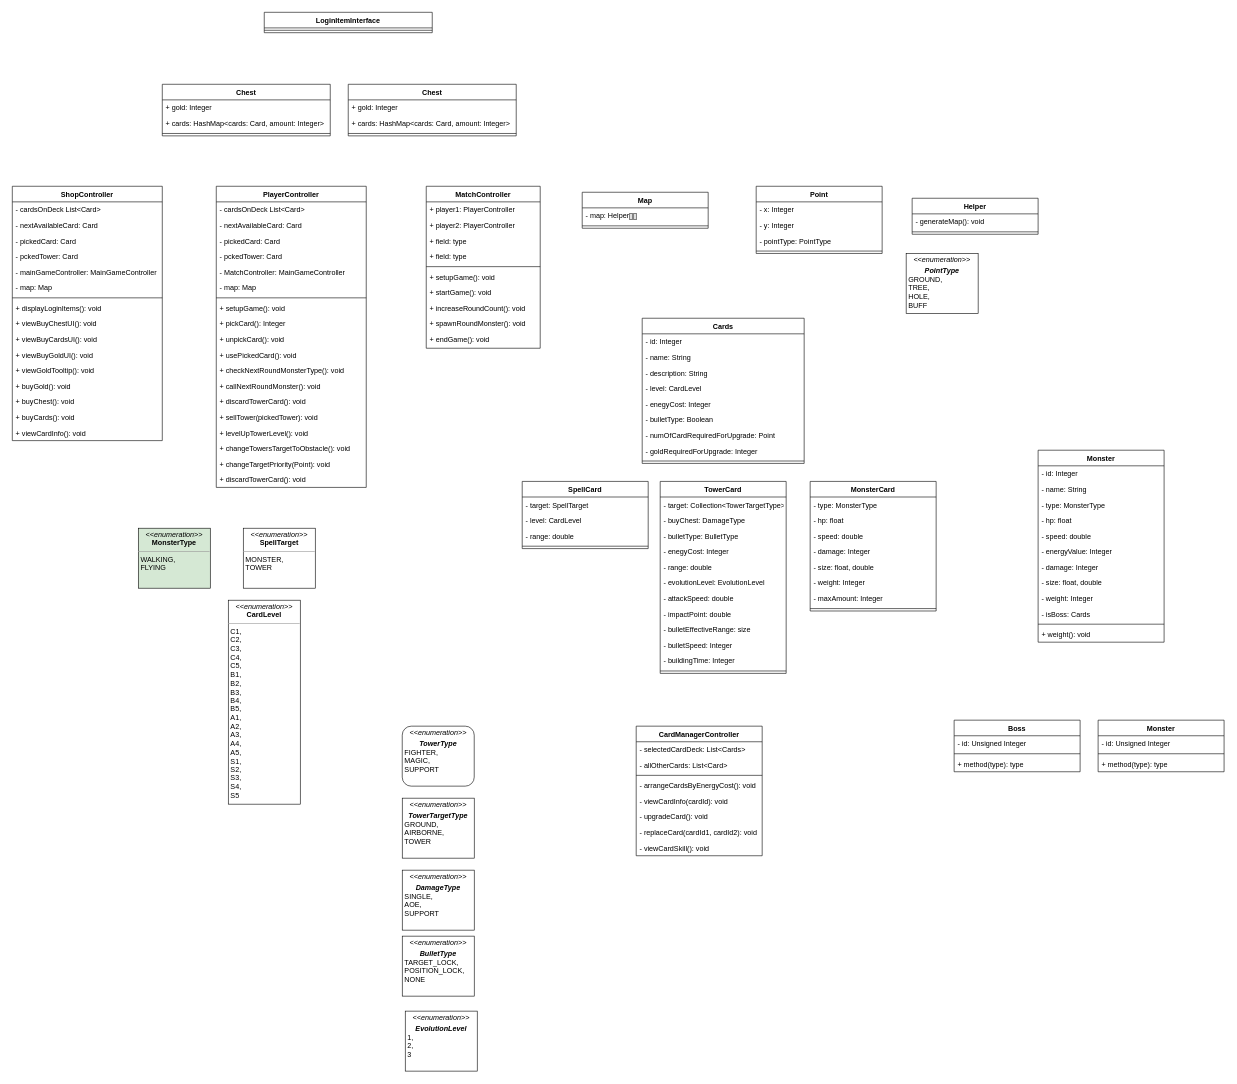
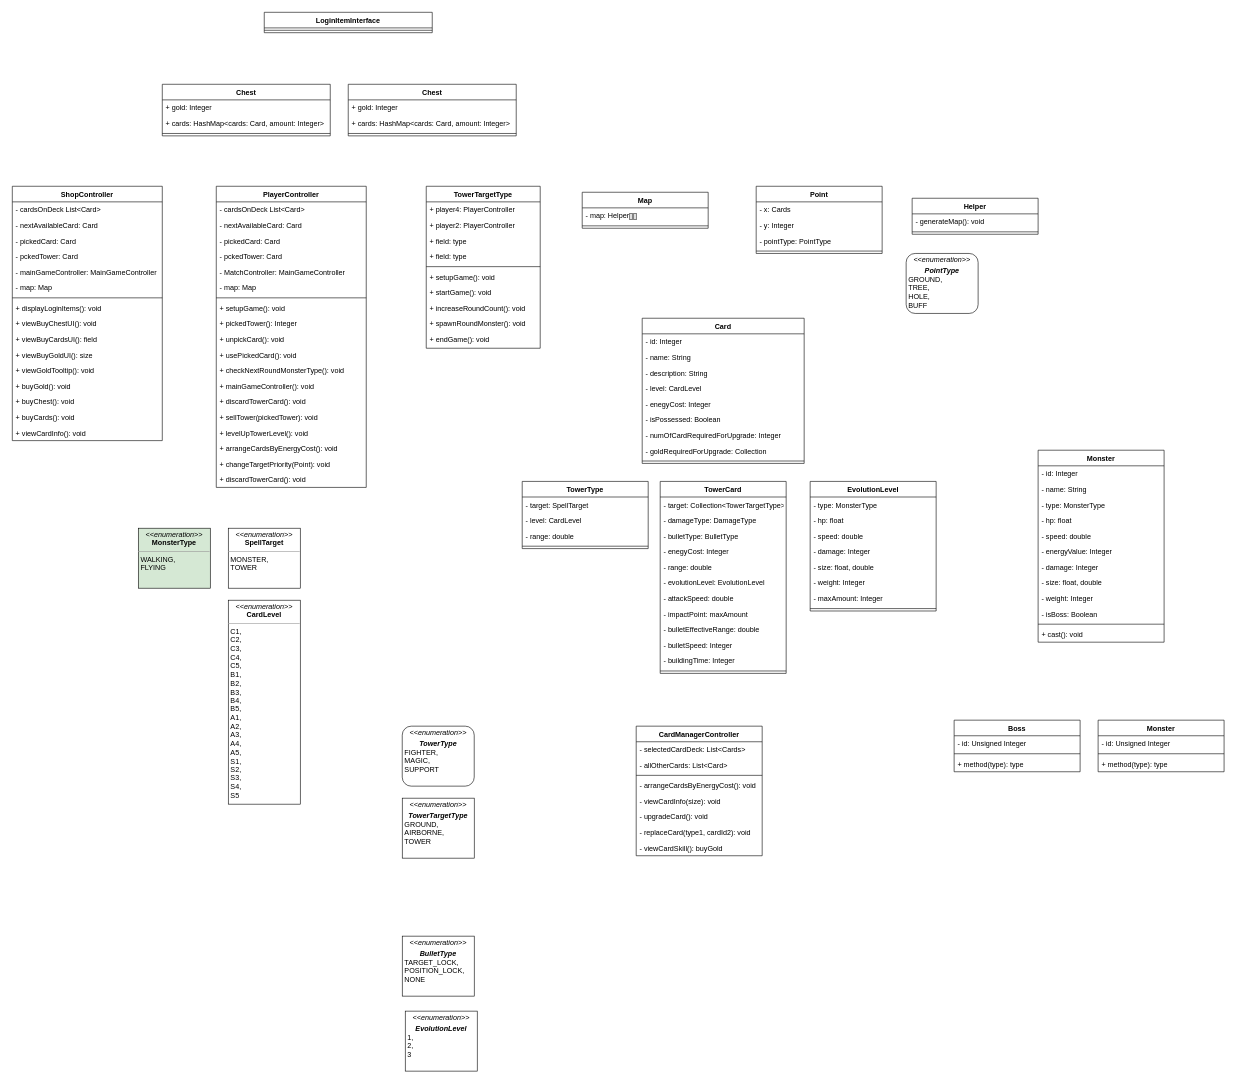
node "MatchController": label "MatchController" -> "TowerTargetType"
node "+ player1: PlayerController": label "+ player1: PlayerController" -> "+ player4: PlayerController"
node "- x: Integer": label "- x: Integer" -> "- x: Cards"
node "<<enumeration>> PointType GROUND, TREE, HOLE, BUFF": shape rectangle -> rounded rectangle
node "+ pickCard(): Integer": label "+ pickCard(): Integer" -> "+ pickedTower(): Integer"
node "Cards": label "Cards" -> "Card"
node "+ viewBuyCardsUI(): void": label "+ viewBuyCardsUI(): void" -> "+ viewBuyCardsUI(): field"
node "+ viewBuyGoldUI(): void": label "+ viewBuyGoldUI(): void" -> "+ viewBuyGoldUI(): size"
node "+ callNextRoundMonster(): void": label "+ callNextRoundMonster(): void" -> "+ mainGameController(): void"
node "- bulletType: Boolean": label "- bulletType: Boolean" -> "- isPossessed: Boolean"
node "- numOfCardRequiredForUpgrade: Point": label "- numOfCardRequiredForUpgrade: Point" -> "- numOfCardRequiredForUpgrade: Integer"
node "+ changeTowersTargetToObstacle(): void": label "+ changeTowersTargetToObstacle(): void" -> "+ arrangeCardsByEnergyCost(): void"
node "- goldRequiredForUpgrade: Integer": label "- goldRequiredForUpgrade: Integer" -> "- goldRequiredForUpgrade: Collection"
node "SpellCard": label "SpellCard" -> "TowerType"
node "MonsterCard": label "MonsterCard" -> "EvolutionLevel"
node "- buyChest: DamageType": label "- buyChest: DamageType" -> "- damageType: DamageType"
node "<<enumeration>> SpellTarget MONSTER, TOWER": moved (279, 558) -> (264, 558)
node "- impactPoint: double": label "- impactPoint: double" -> "- impactPoint: maxAmount"
node "- isBoss: Cards": label "- isBoss: Cards" -> "- isBoss: Boolean"
node "- bulletEffectiveRange: size": label "- bulletEffectiveRange: size" -> "- bulletEffectiveRange: double"
node "+ weight(): void": label "+ weight(): void" -> "+ cast(): void"
node "- viewCardInfo(cardId): void": label "- viewCardInfo(cardId): void" -> "- viewCardInfo(size): void"
node "- replaceCard(cardId1, cardId2): void": label "- replaceCard(cardId1, cardId2): void" -> "- replaceCard(type1, cardId2): void"
node "- viewCardSkill(): void": label "- viewCardSkill(): void" -> "- viewCardSkill(): buyGold"
node "<<enumeration>> DamageType SINGLE, AOE, SUPPORT": removed
